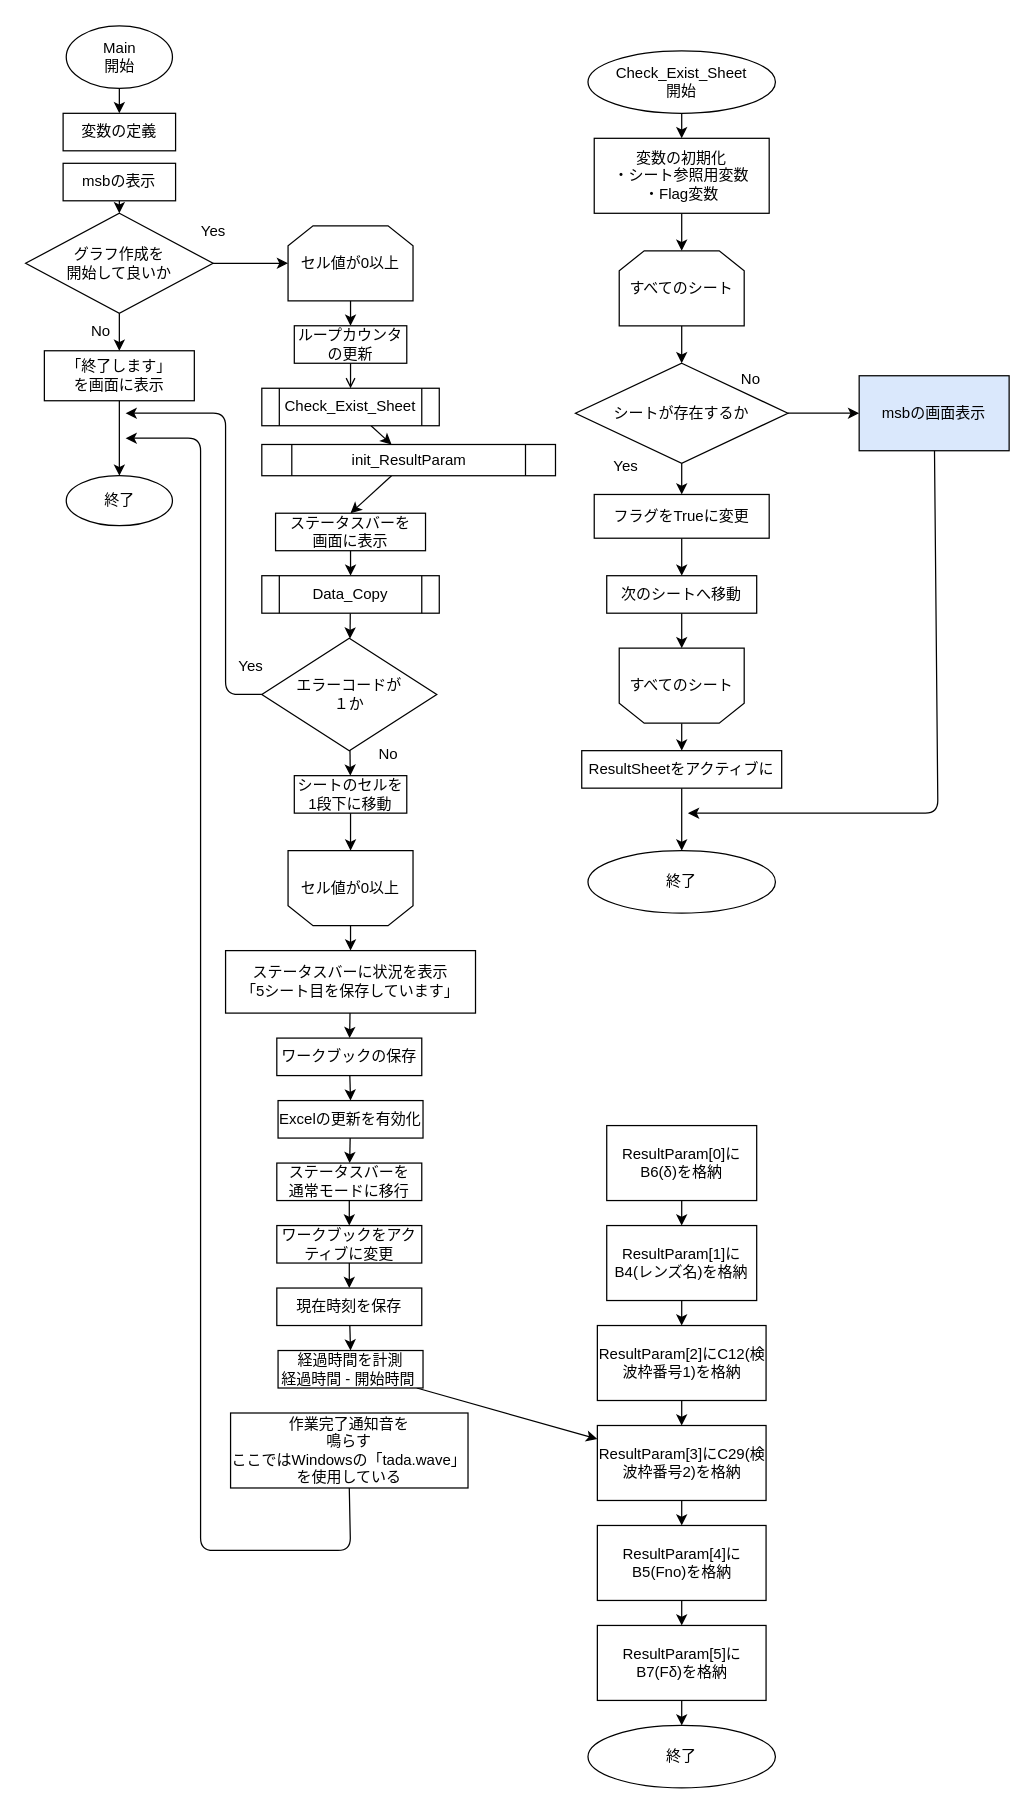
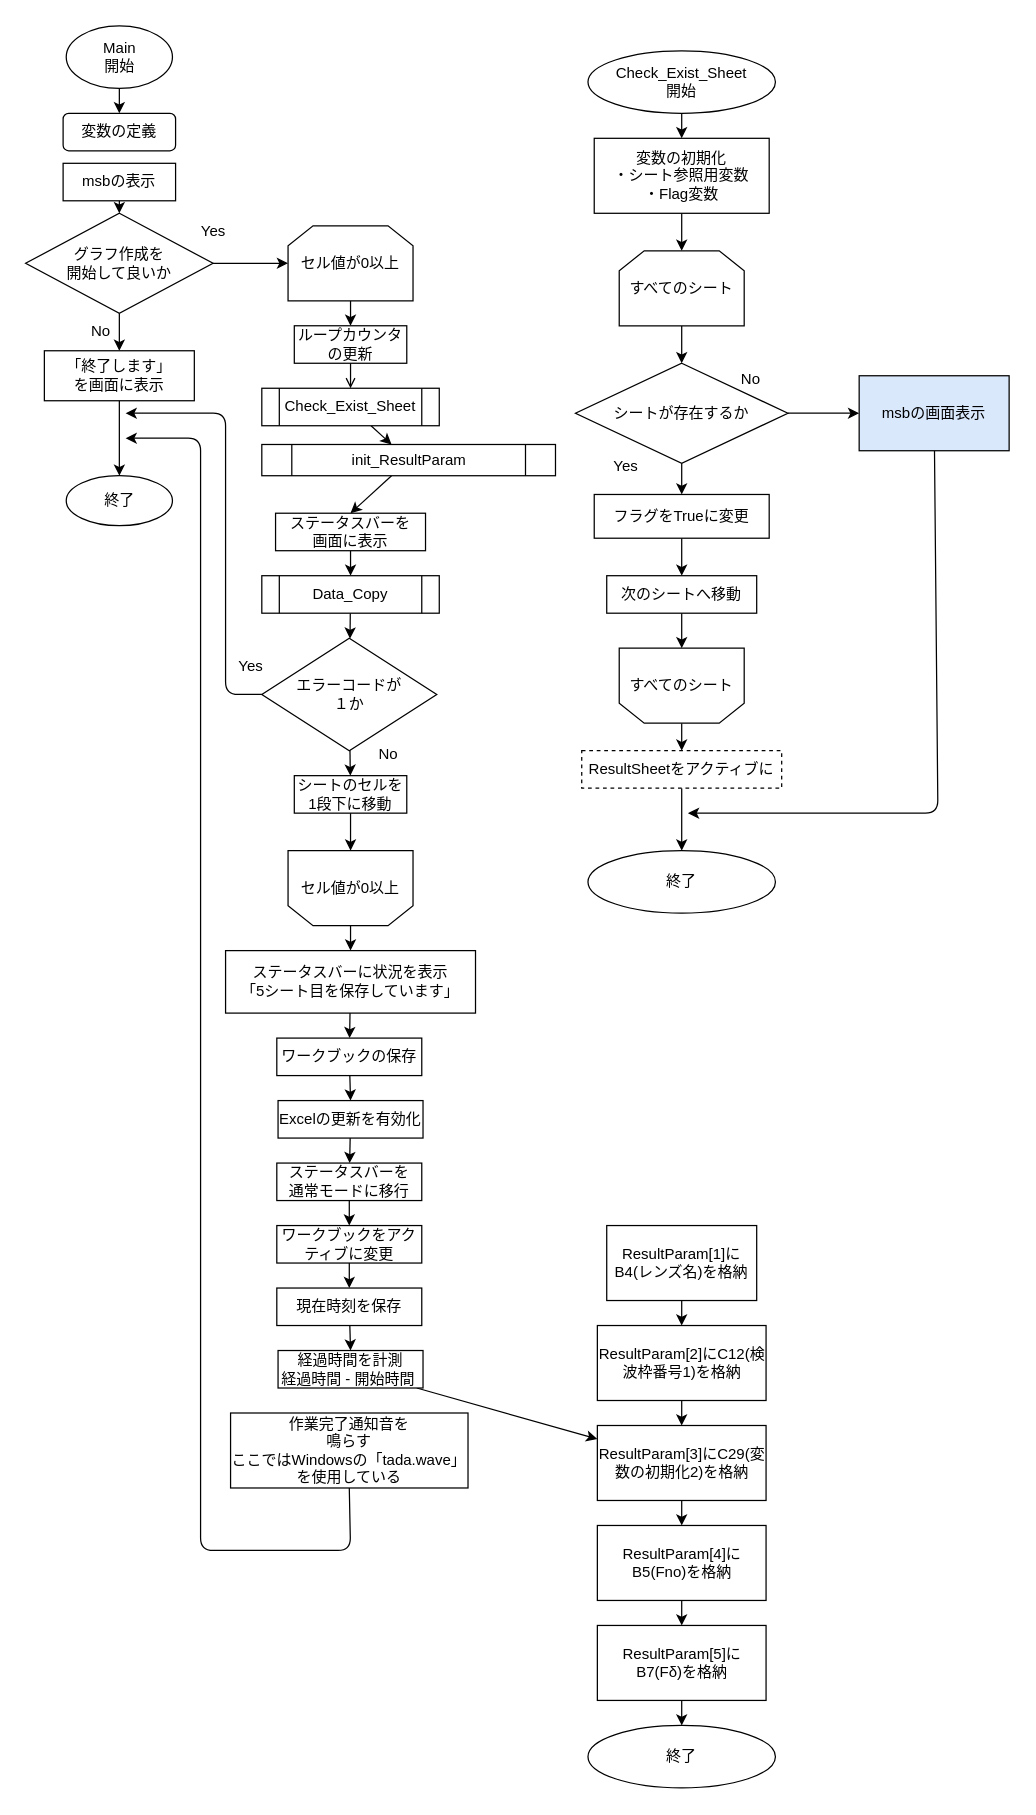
node "変数の定義": shape rectangle -> rounded rectangle
node "ResultSheetをアクティブに": style solid -> dashed
node "ResultParam[0]にB6(δ)を格納": removed
edge "ResultParam[0]にB6(δ)を格納" -> "ResultParam[1]にB4(レンズ名)を格納": removed
node "ResultParam[3]にC29(検波枠番号2)を格納": label "ResultParam[3]にC29(検波枠番号2)を格納" -> "ResultParam[3]にC29(変数の初期化2)を格納"
